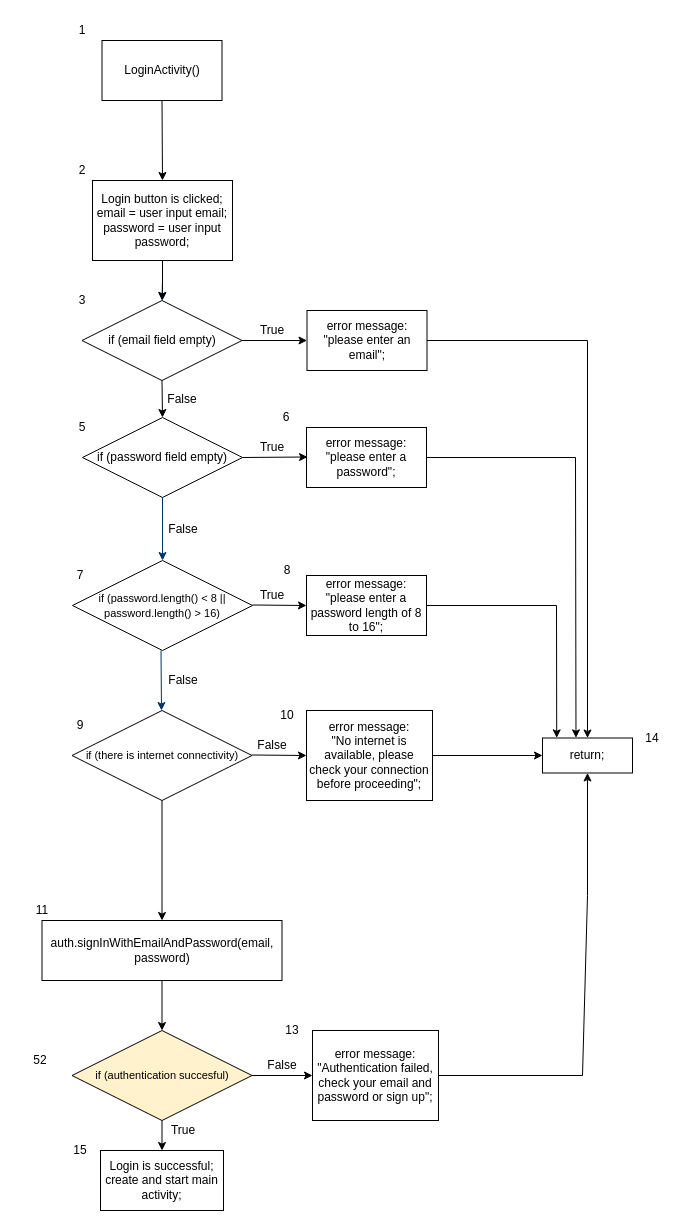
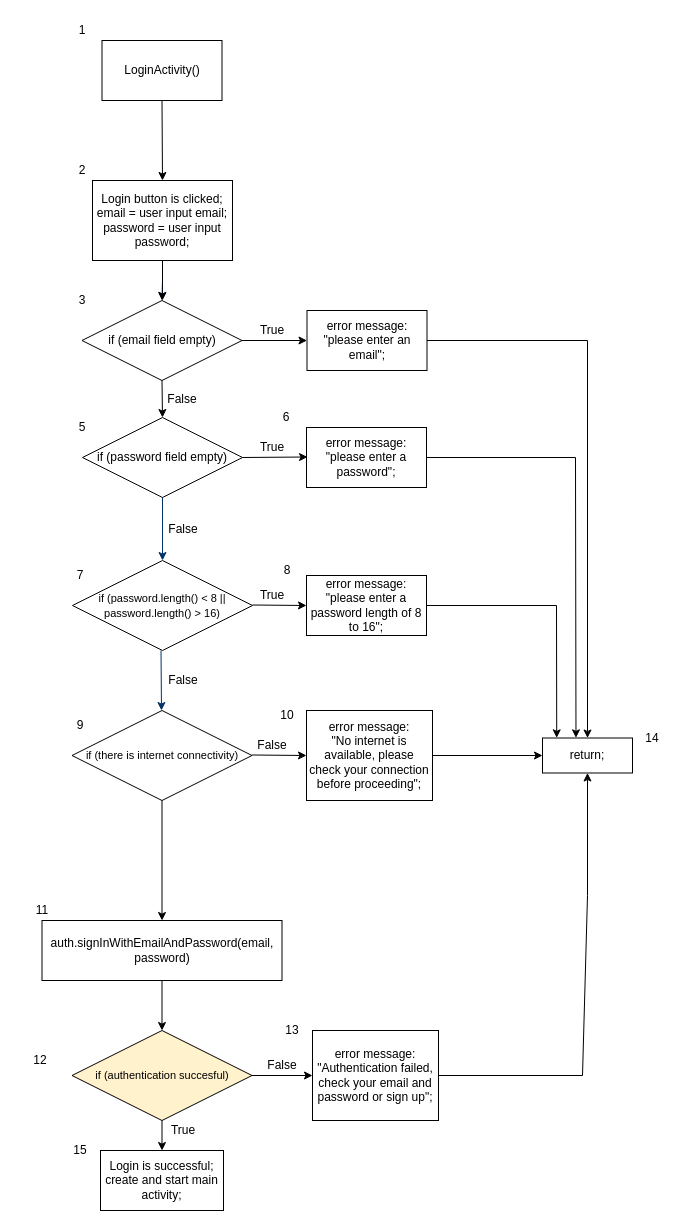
node "52": label "52" -> "12"
